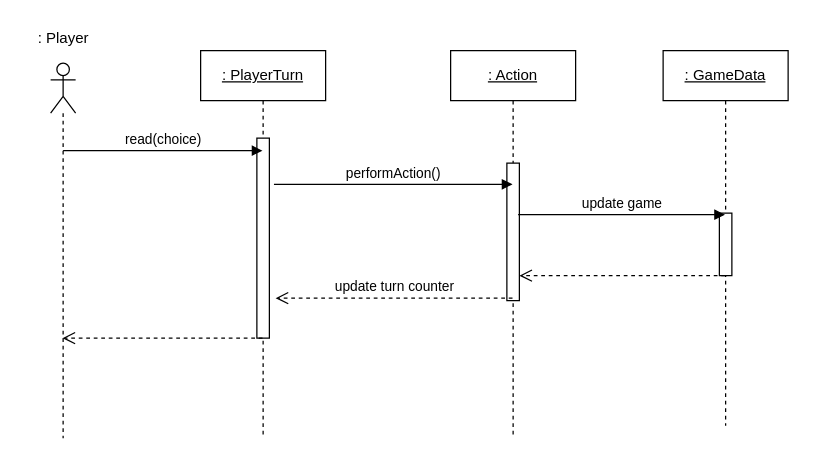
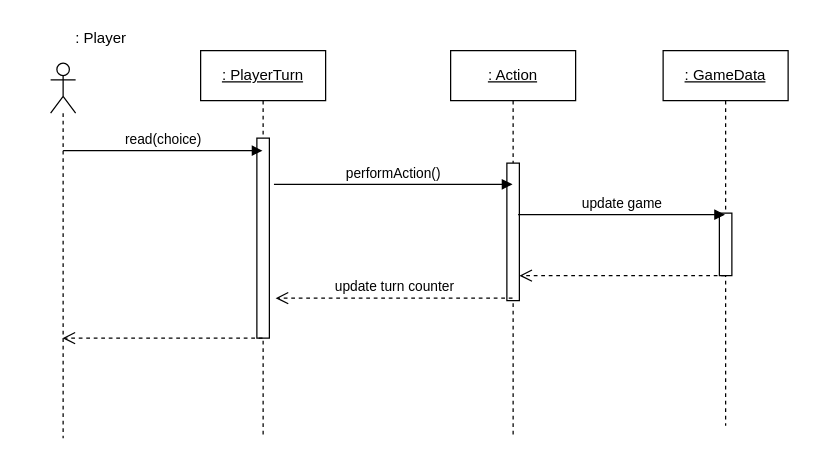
node ": Player": moved (63, 38) -> (101, 38)
